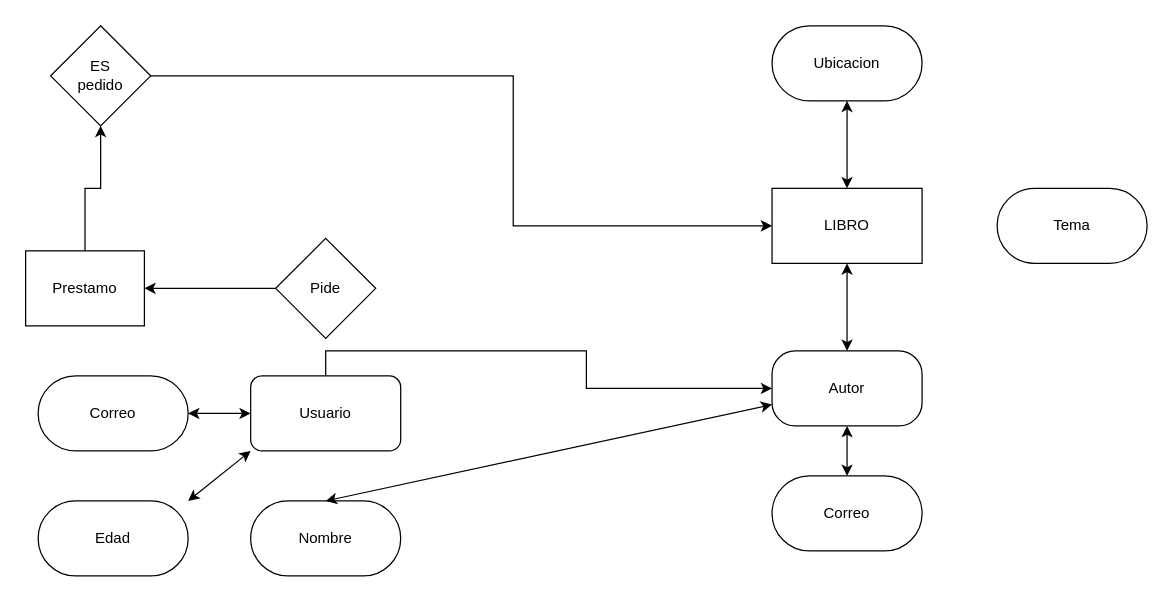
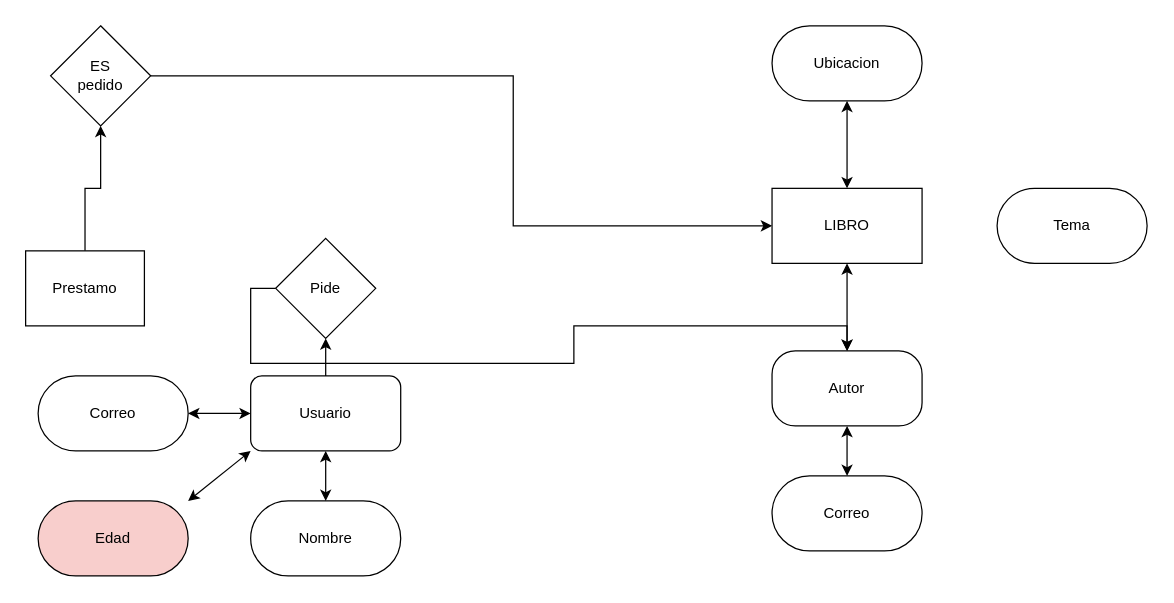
edge "Pide" -> "Prestamo": now "Pide" -> "Autor"
edge "Usuario" -> "Autor": now "Usuario" -> "Pide"
edge "Autor" -- "Nombre": now "Usuario" -- "Nombre"
node "Edad": fillcolor #ffffff -> #f8cecc
